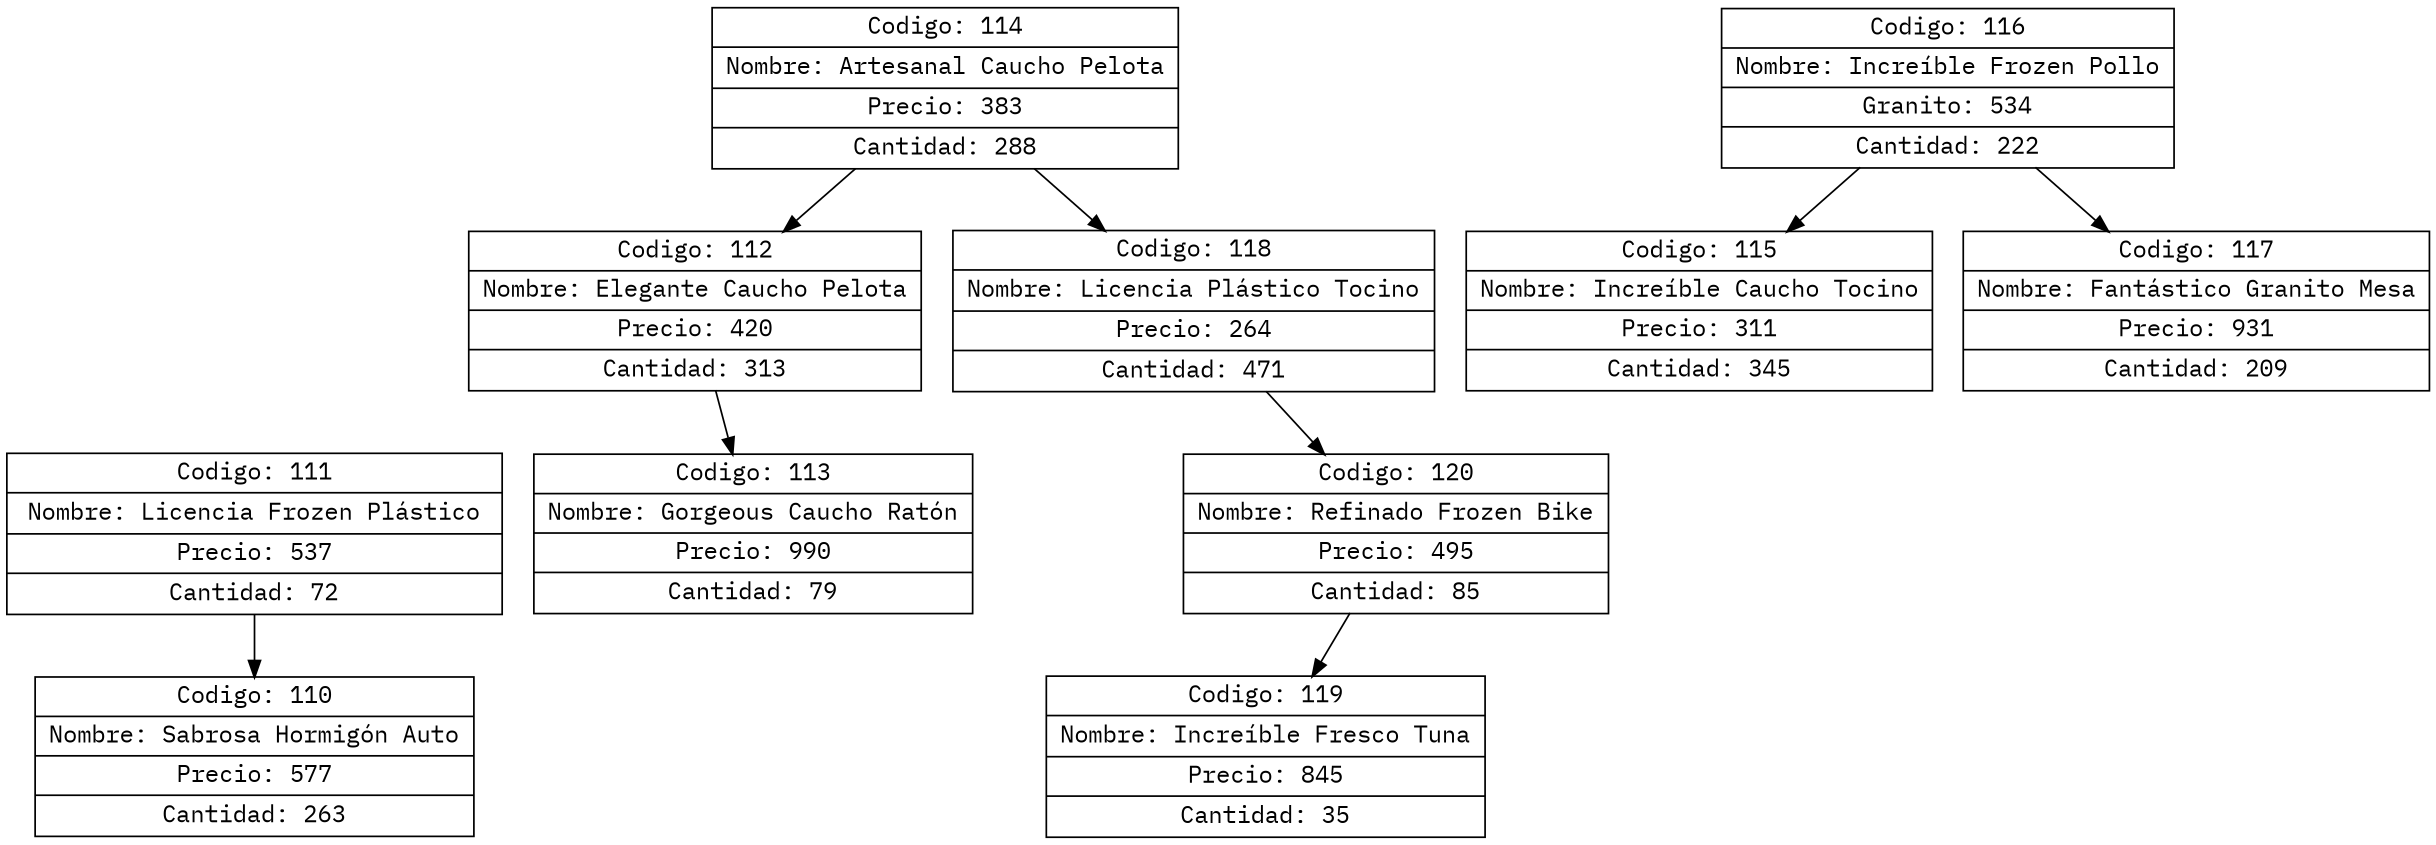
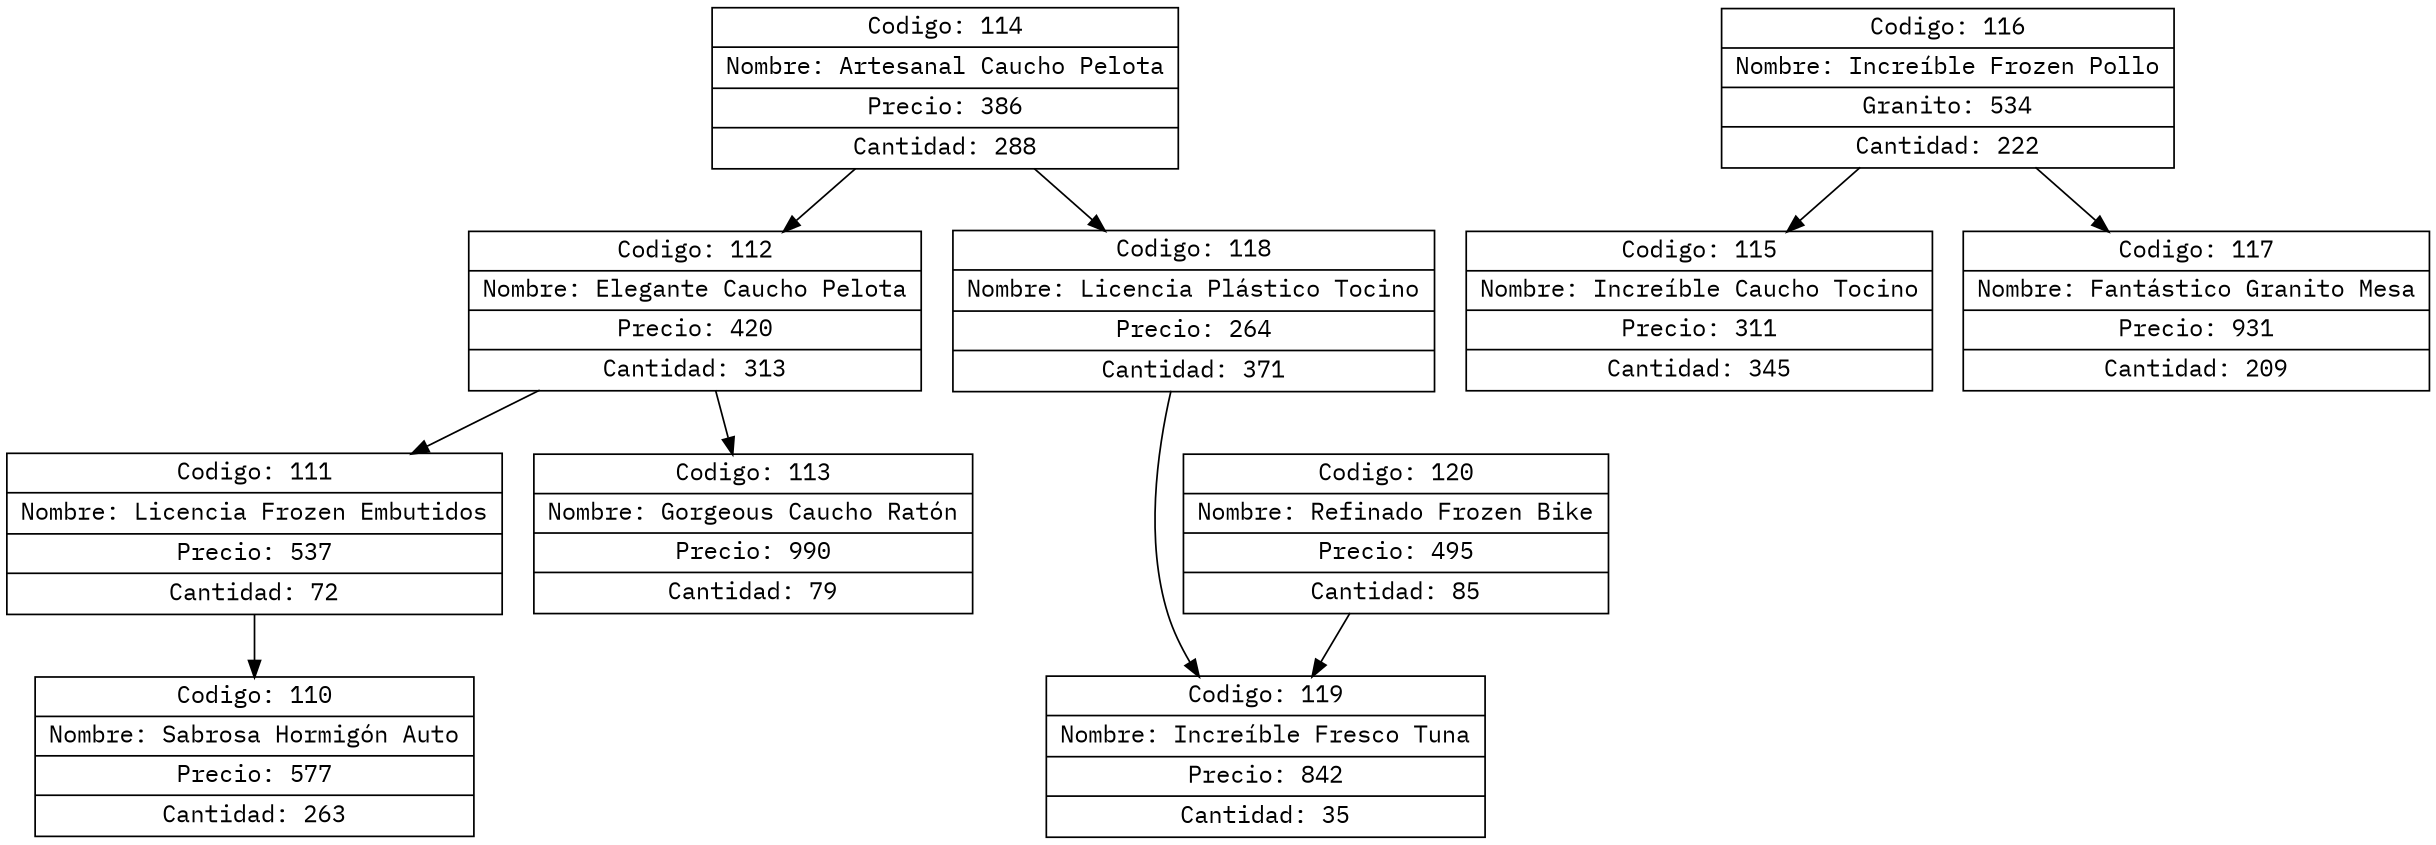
node "Codigo: 114": text "Precio: 383" -> "Precio: 386"
node "Codigo: 118": text "Cantidad: 471" -> "Cantidad: 371"
edge "Codigo: 118" -> "Codigo: 120": now "Codigo: 118" -> "Codigo: 119"
edge "Codigo: 112" -> "Codigo: 111": added
node "Codigo: 111": text "Nombre: Licencia Frozen Plástico" -> "Nombre: Licencia Frozen Embutidos"
node "Codigo: 119": text "Precio: 845" -> "Precio: 842"
